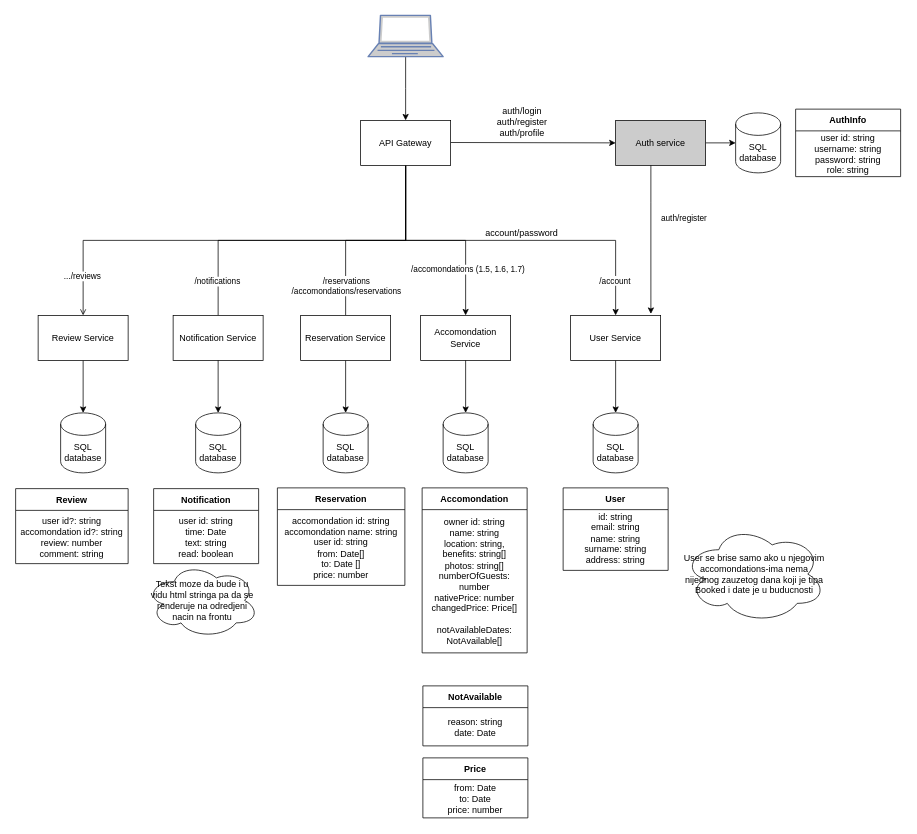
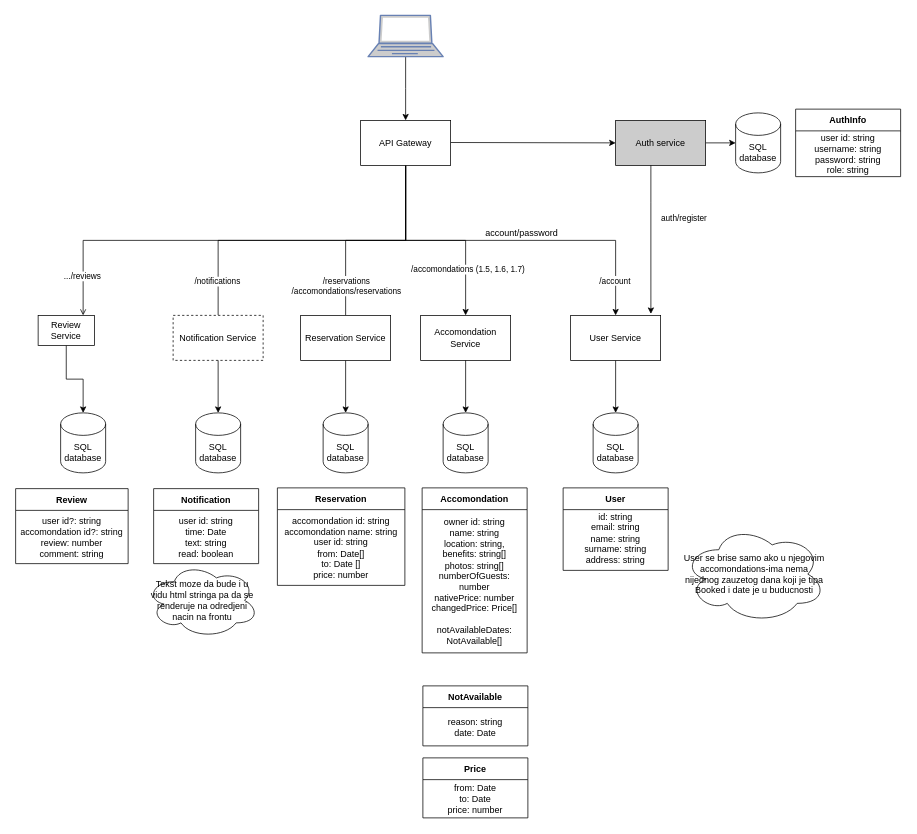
node "auth/login auth/register auth/profile": removed
node "Review Service": size 90x45 -> 56x30
node "Notification Service": style solid -> dashed
